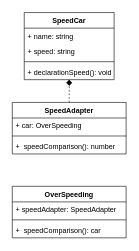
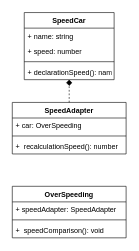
node "+ speed: string": label "+ speed: string" -> "+ speed: number"
node "+ declarationSpeed(): void": label "+ declarationSpeed(): void" -> "+ declarationSpeed(): name"
node "+ speedComparison(): number": label "+ speedComparison(): number" -> "+ recalculationSpeed(): number"
node "+ speedComparison(): car": label "+ speedComparison(): car" -> "+ speedComparison(): void"
